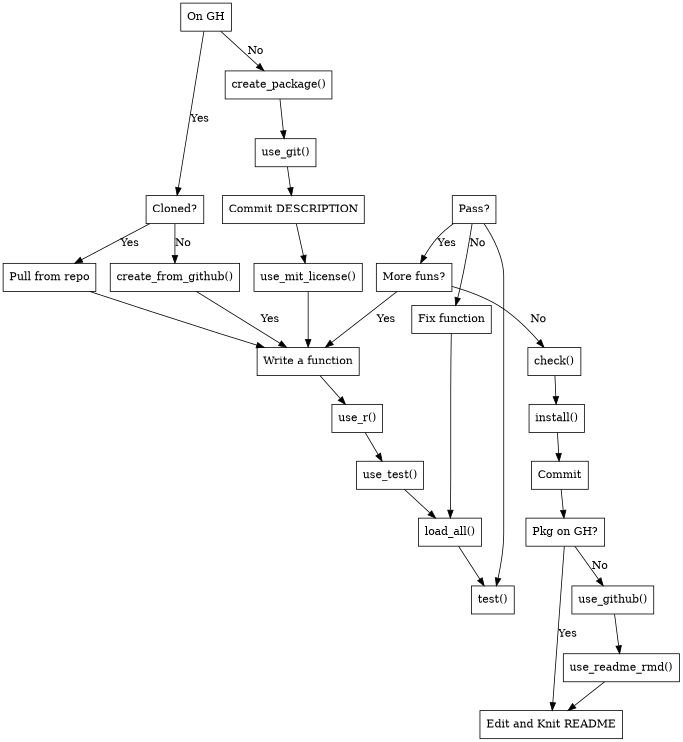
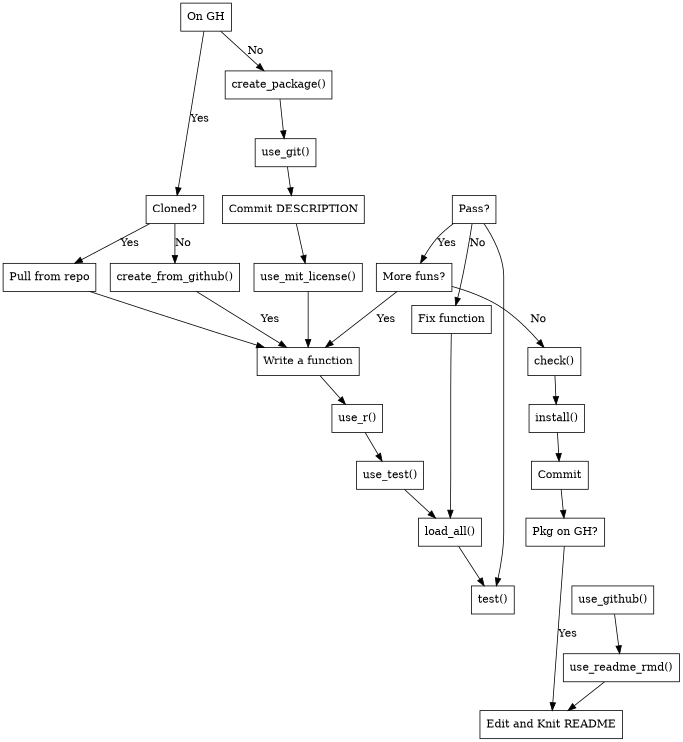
edge "Pkg on GH?" -> "use_github()": removed, label "No"
